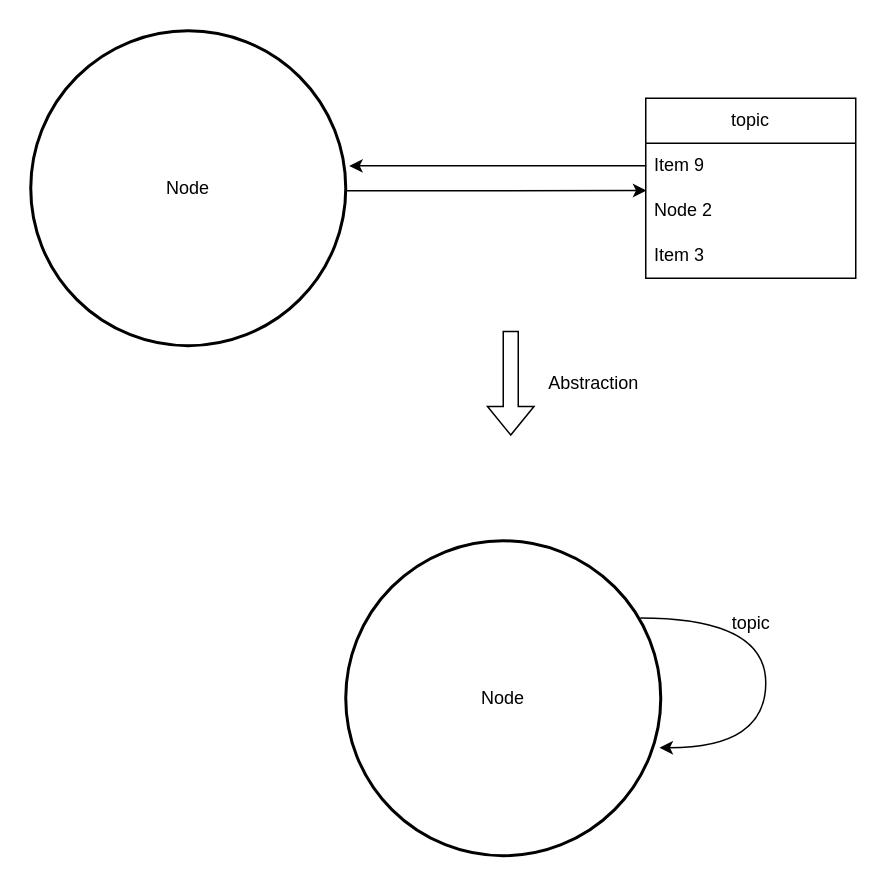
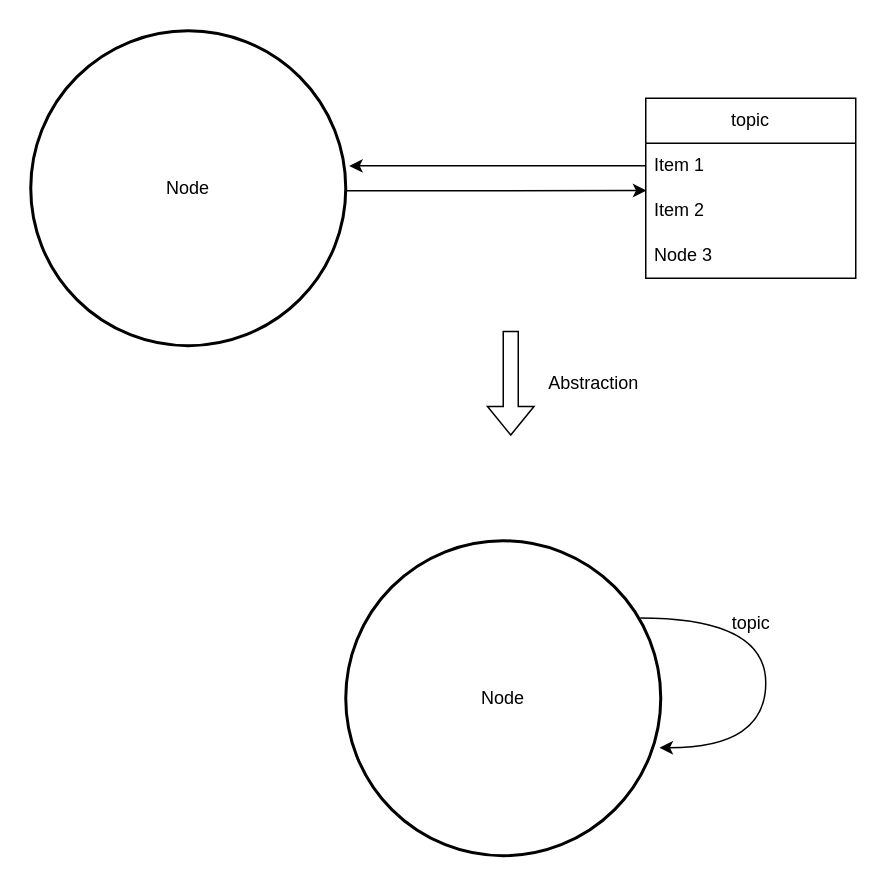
node "Item 9": label "Item 9" -> "Item 1"
node "Node 2": label "Node 2" -> "Item 2"
node "Item 3": label "Item 3" -> "Node 3"
